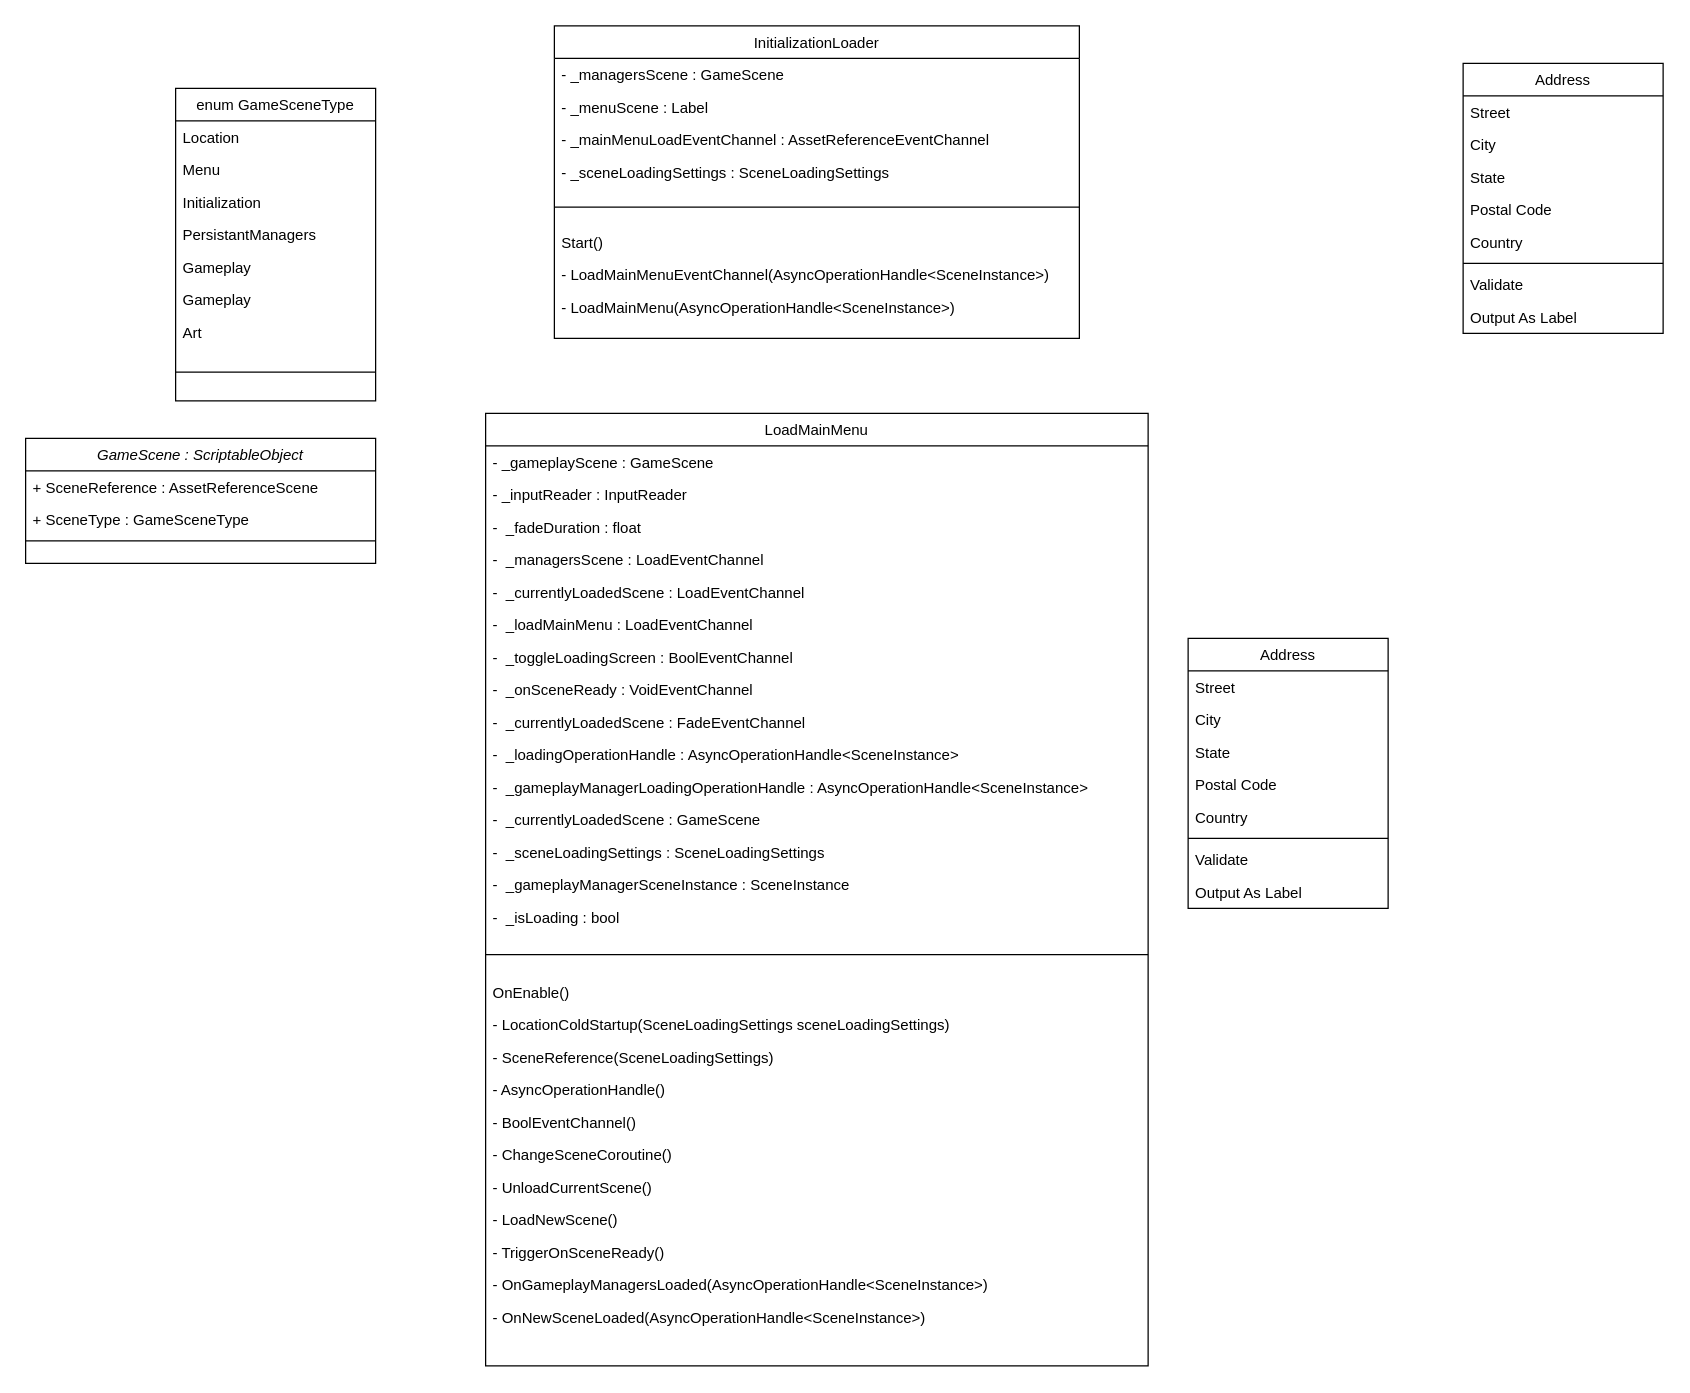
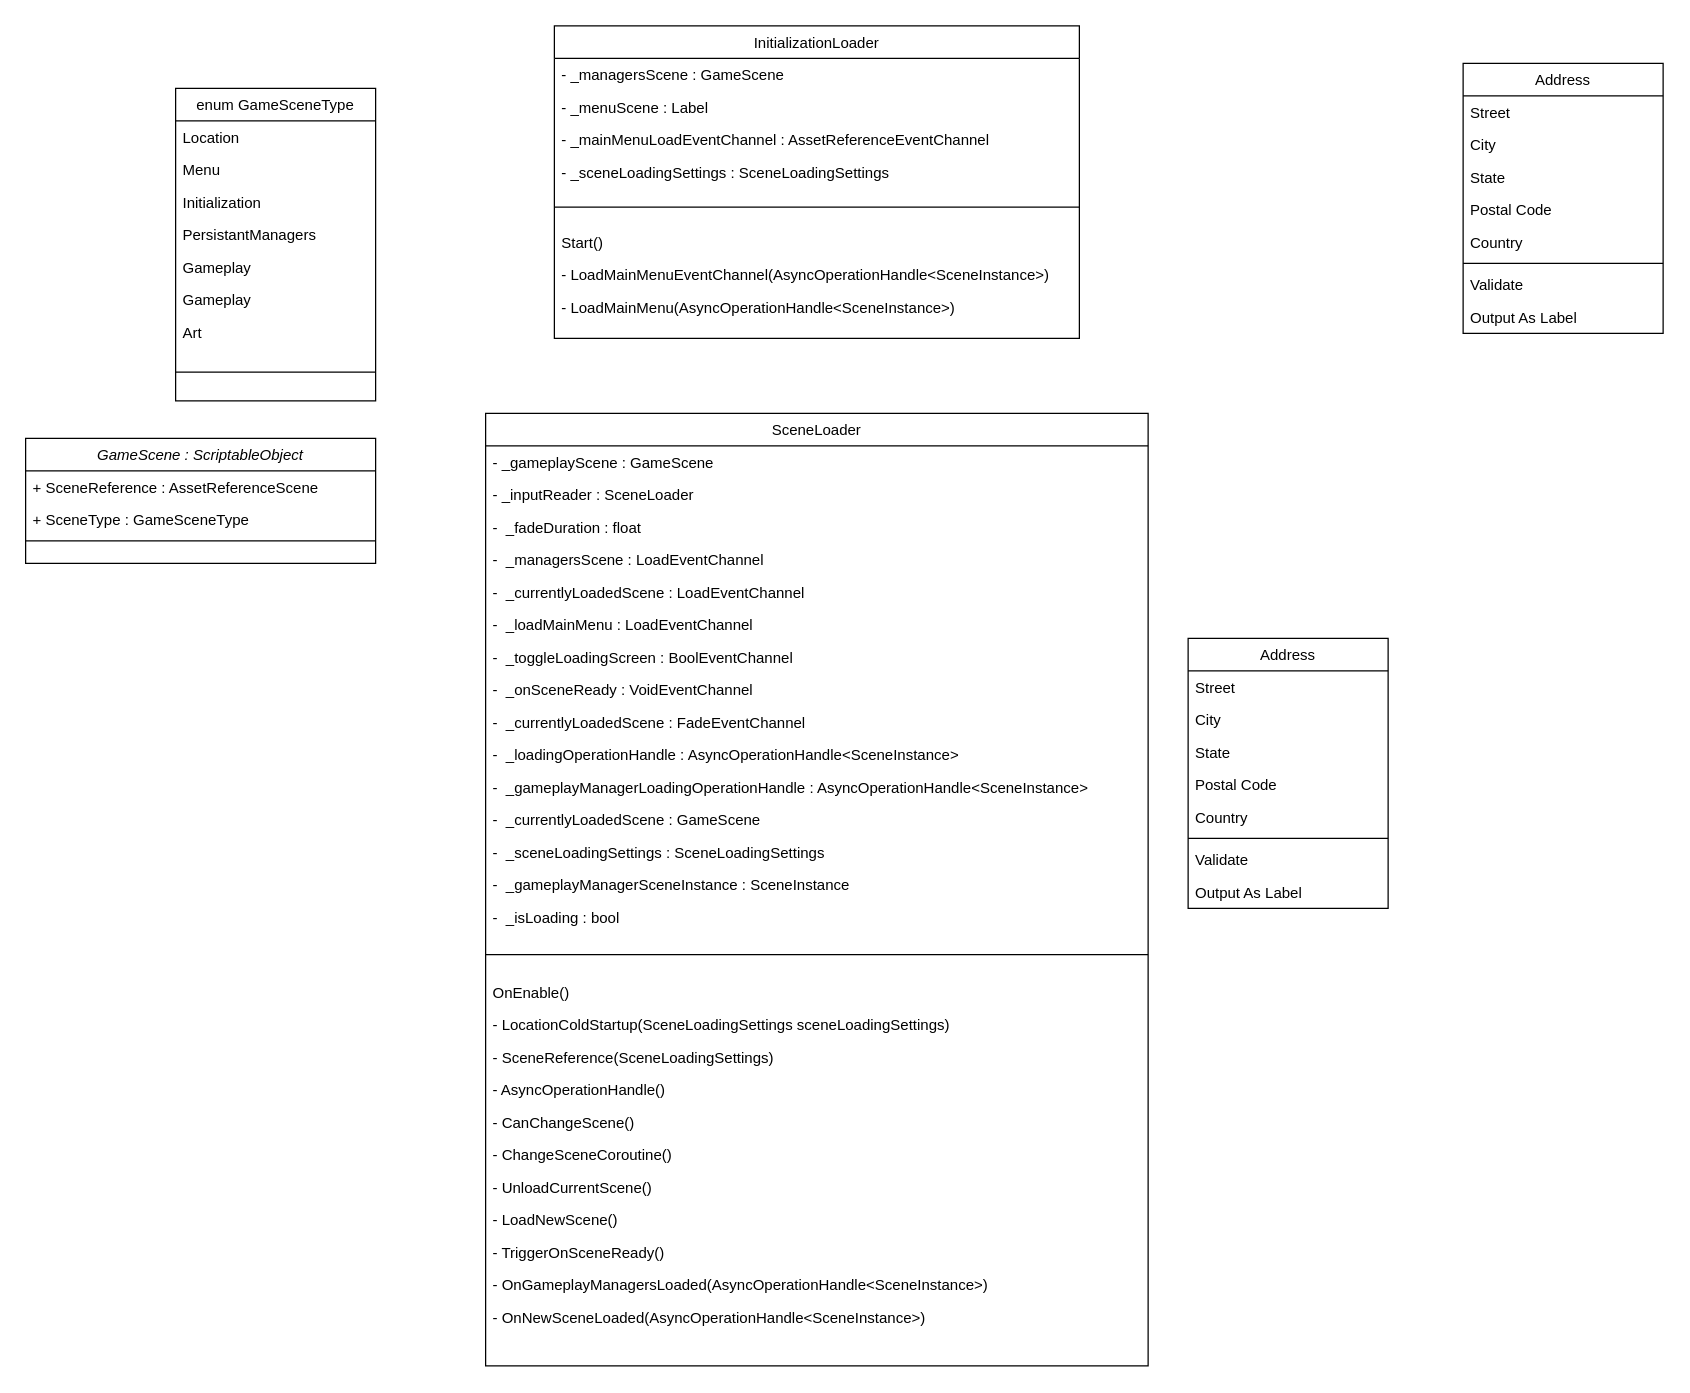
node "LoadMainMenu": label "LoadMainMenu" -> "SceneLoader"
node "- _inputReader : InputReader": label "- _inputReader : InputReader" -> "- _inputReader : SceneLoader"
node "- BoolEventChannel()": label "- BoolEventChannel()" -> "- CanChangeScene()"
